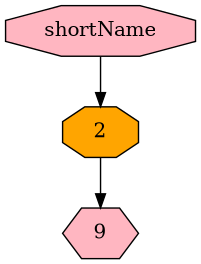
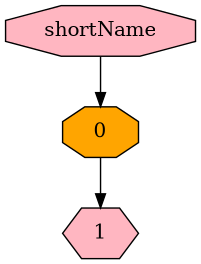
node "2": label "2" -> "0"
node "9": label "9" -> "1"
